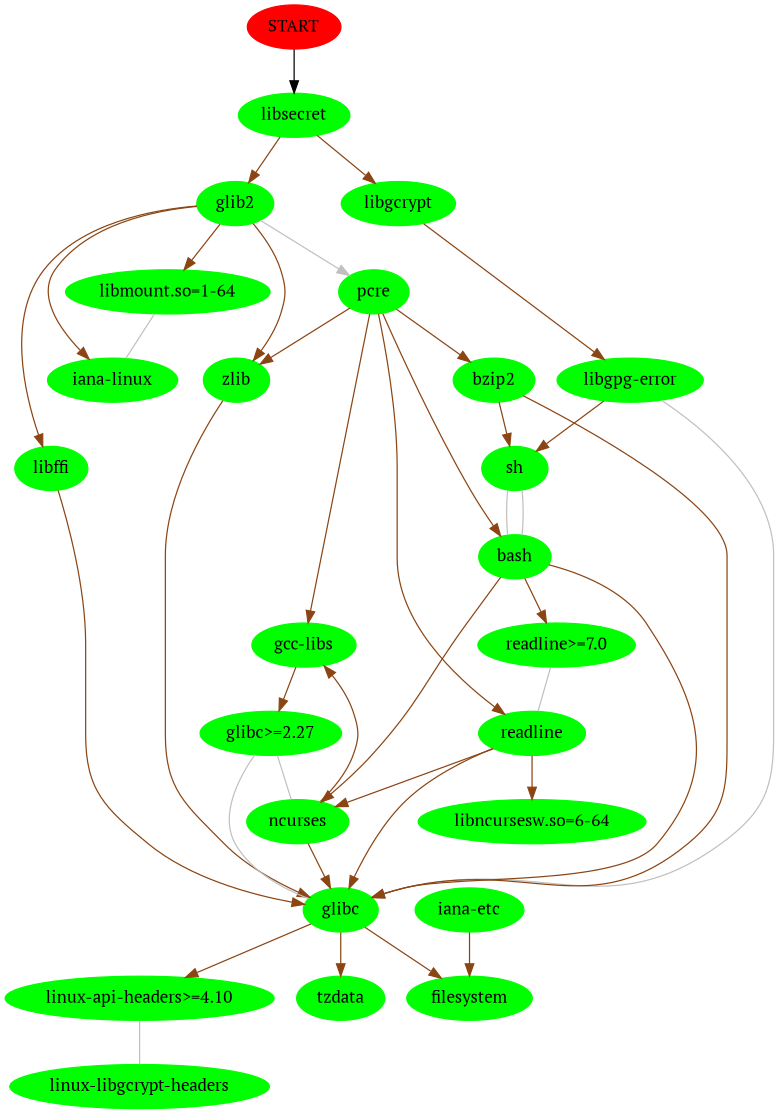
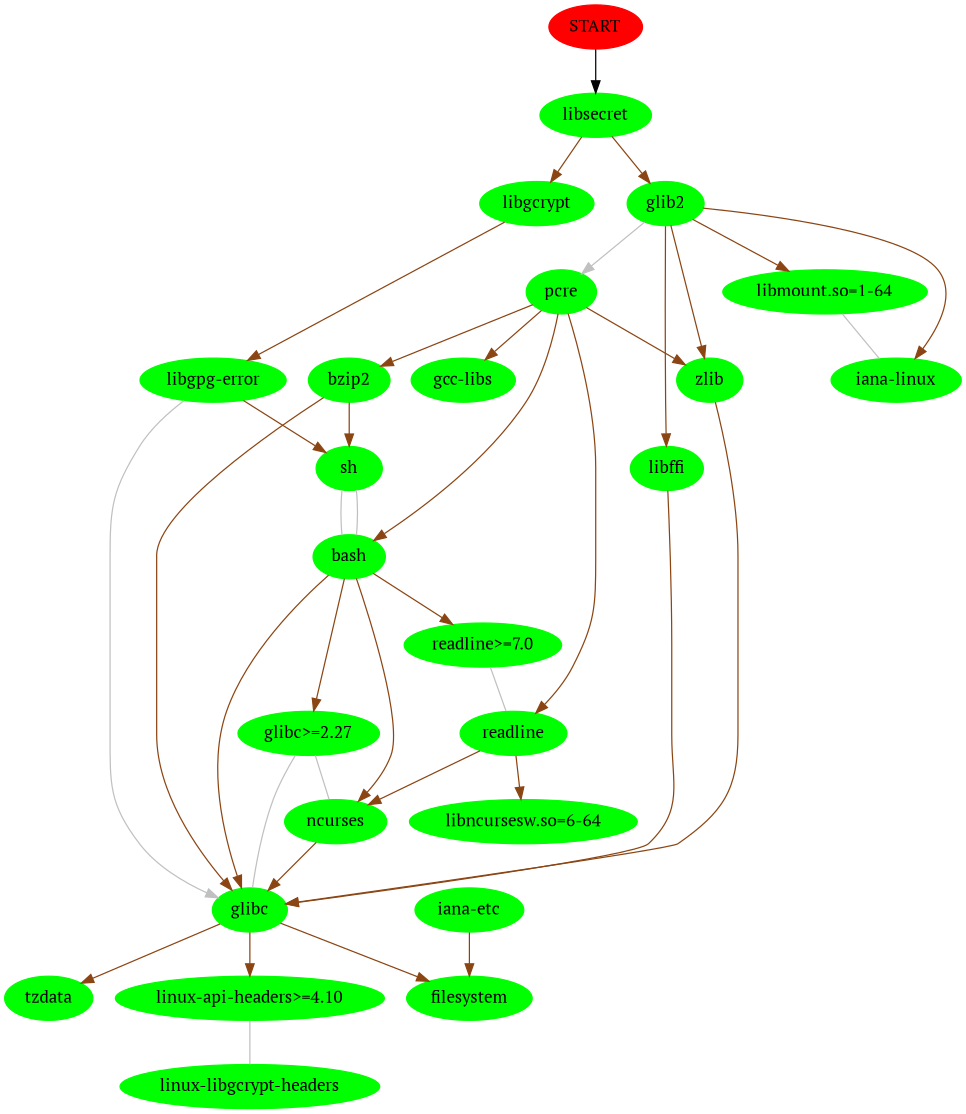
edge "gcc-libs" -> "glibc>=2.27": now "bash" -> "glibc>=2.27"
edge "ncurses" -> "gcc-libs": removed
edge "readline" -> "glibc": removed
